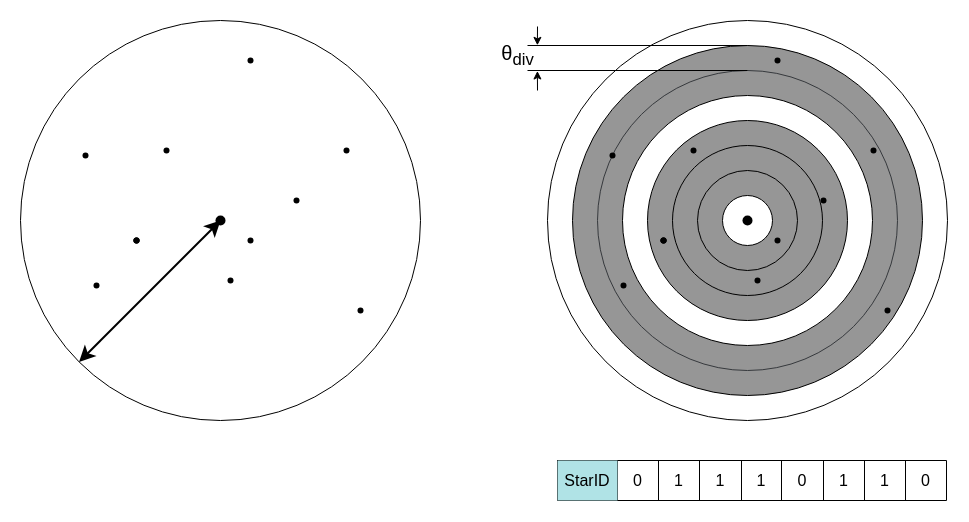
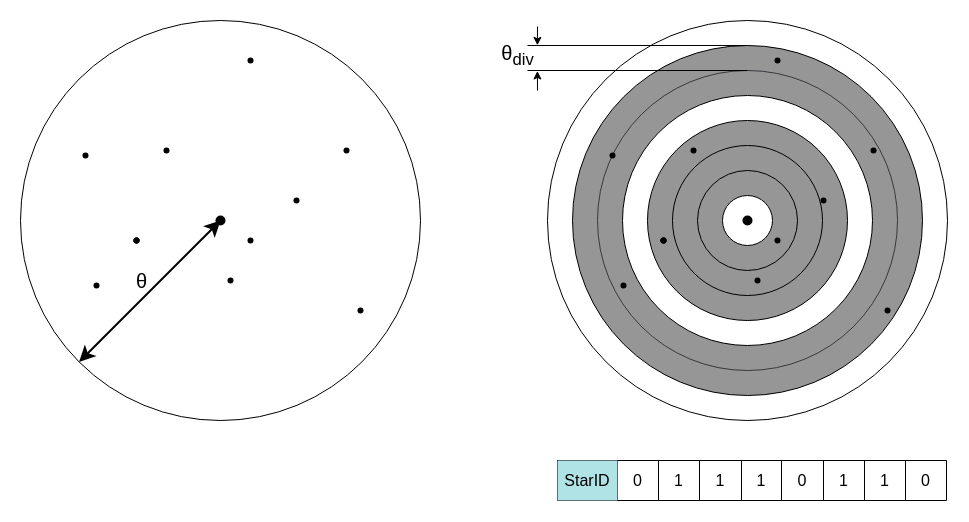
node "θ": added
